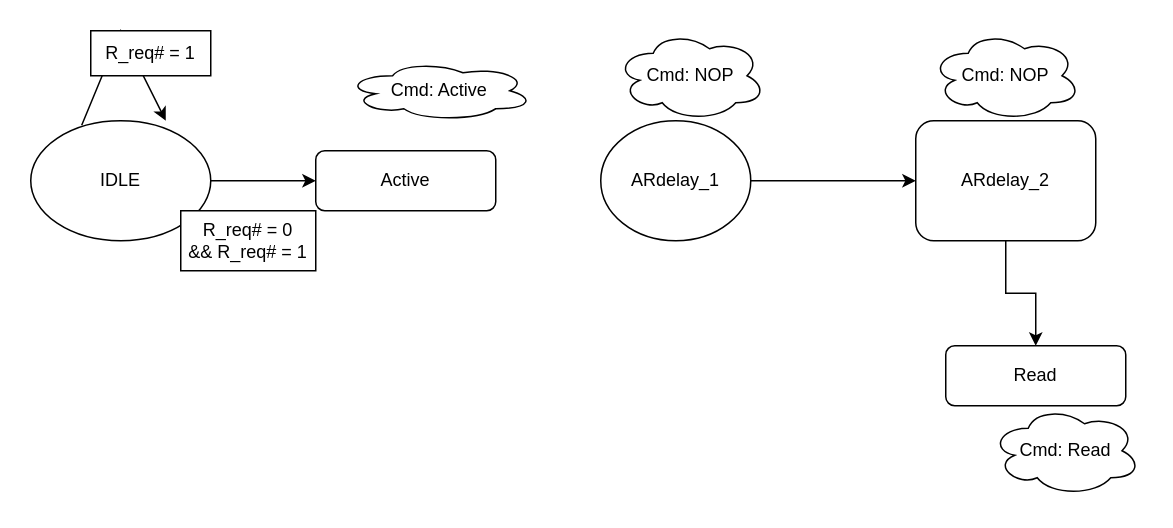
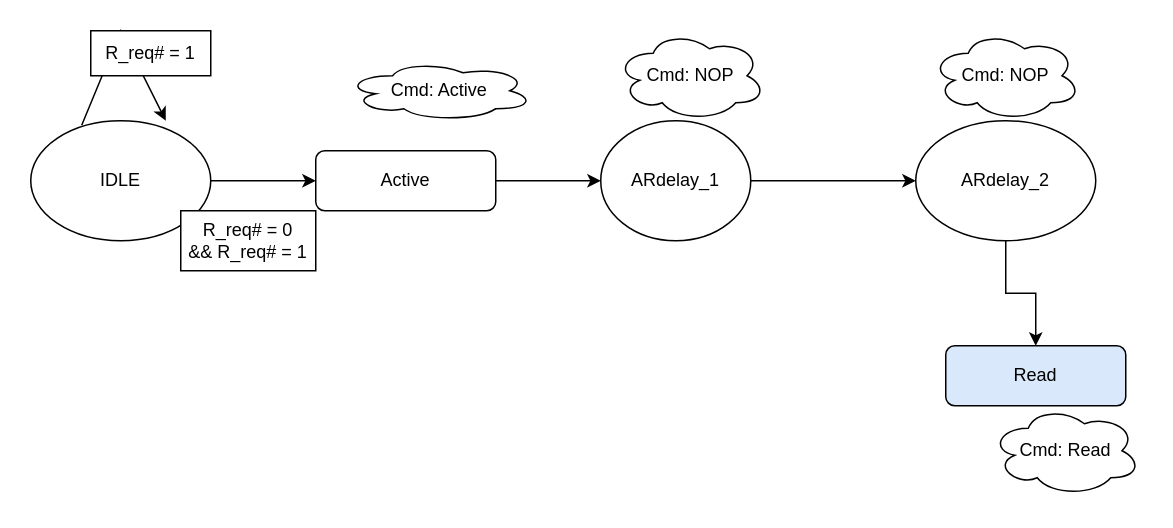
edge "Active" -> "ARdelay_1": added
node "ARdelay_2": shape rounded rectangle -> ellipse
node "Read": fillcolor #ffffff -> #dae8fc
